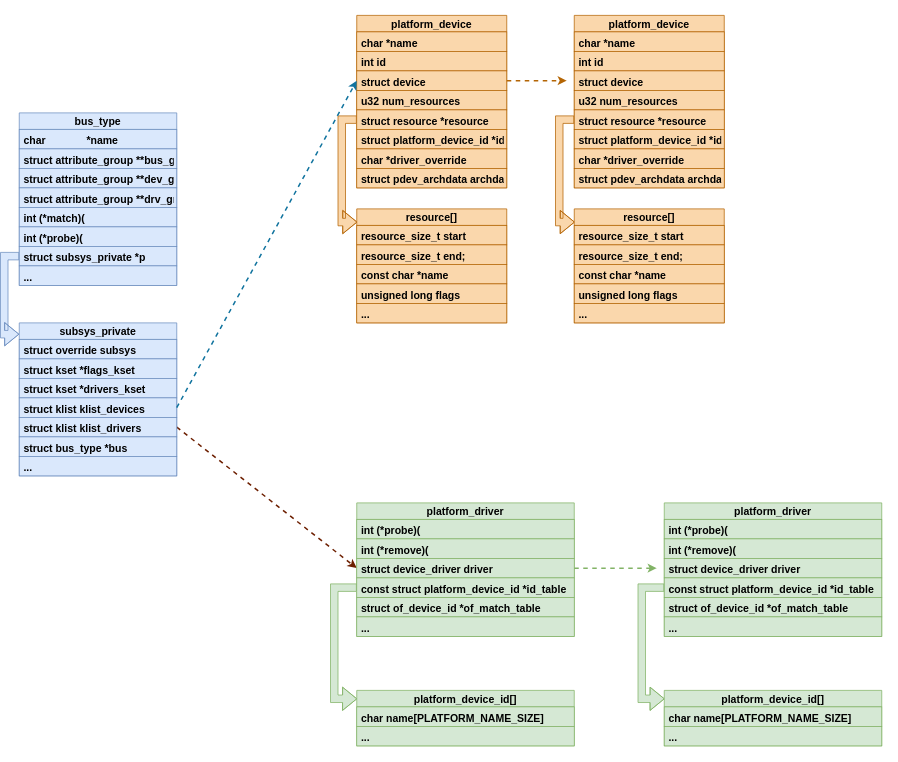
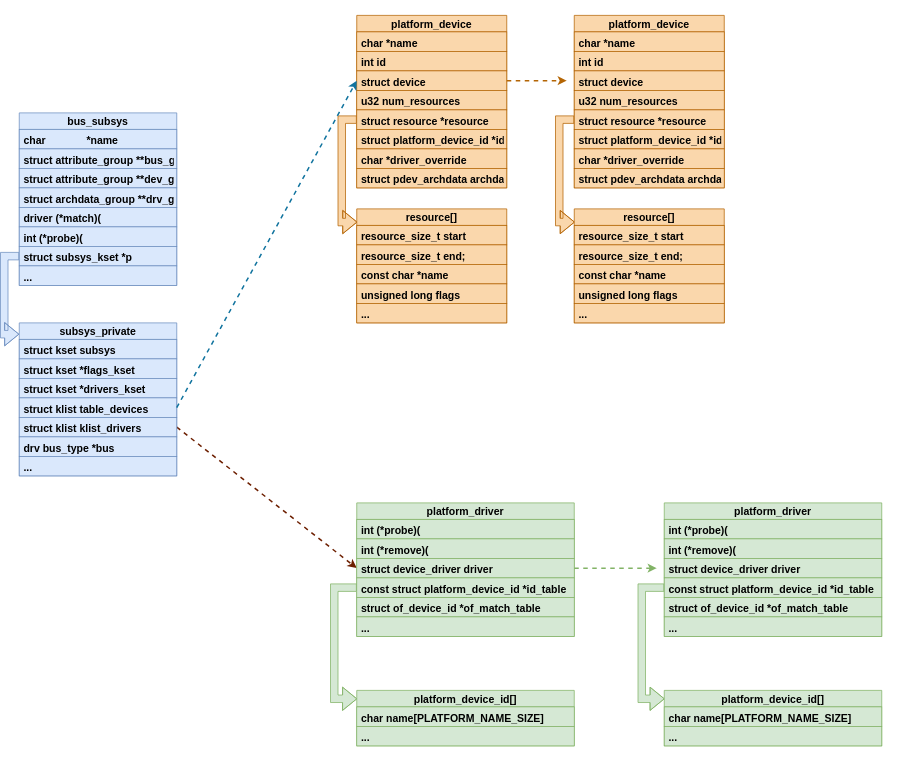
node "bus_type": label "bus_type" -> "bus_subsys"
node "struct attribute_group **drv_groups": label "struct attribute_group **drv_groups" -> "struct archdata_group **drv_groups"
node "int (*match)(": label "int (*match)(" -> "driver (*match)("
node "struct subsys_private *p": label "struct subsys_private *p" -> "struct subsys_kset *p"
node "struct override subsys": label "struct override subsys" -> "struct kset subsys"
node "struct klist klist_devices": label "struct klist klist_devices" -> "struct klist table_devices"
node "struct bus_type *bus": label "struct bus_type *bus" -> "drv bus_type *bus"
